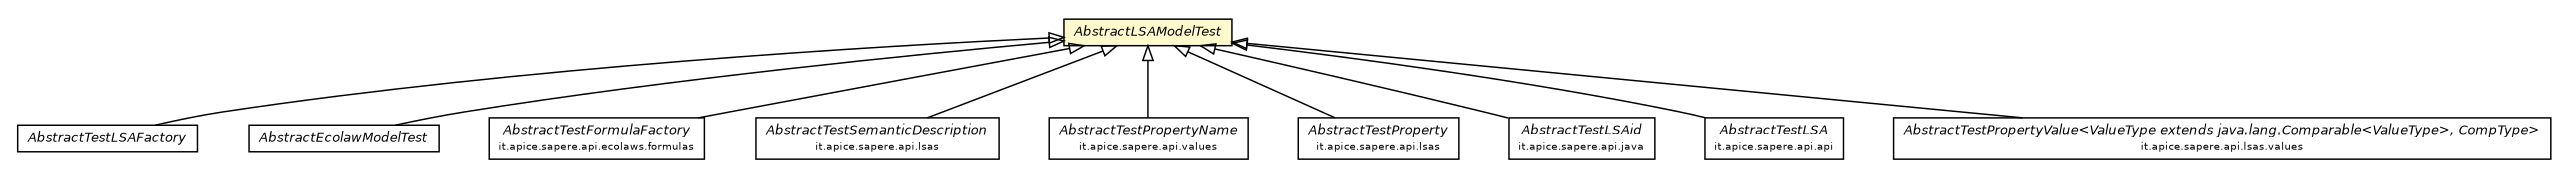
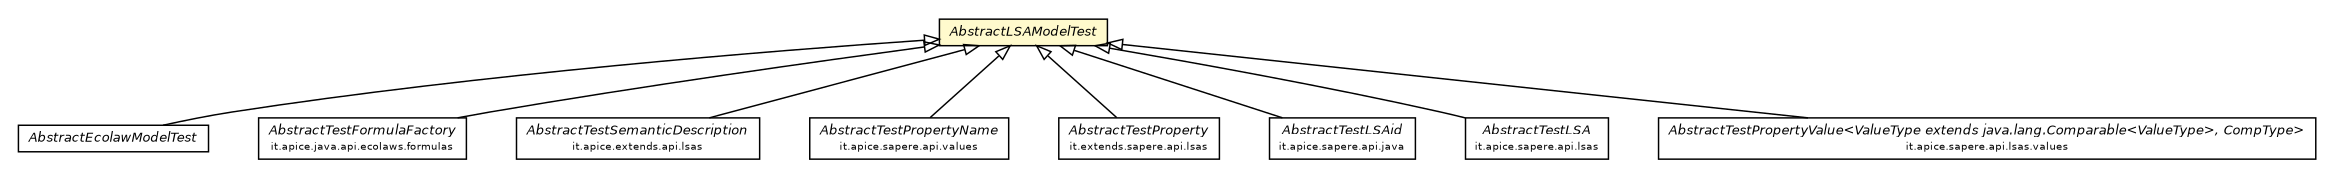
node "AbstractTestLSAFactory": removed
node "AbstractTestFormulaFactory": text "it.apice.sapere.api.ecolaws.formulas" -> "it.apice.java.api.ecolaws.formulas"
node "AbstractTestSemanticDescription": text "it.apice.sapere.api.lsas" -> "it.apice.extends.api.lsas"
node "AbstractTestProperty": text "it.apice.sapere.api.lsas" -> "it.extends.sapere.api.lsas"
node "AbstractTestLSA": text "it.apice.sapere.api.api" -> "it.apice.sapere.api.lsas"
